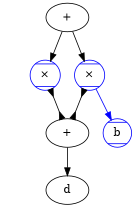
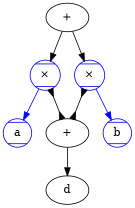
node "a": added
